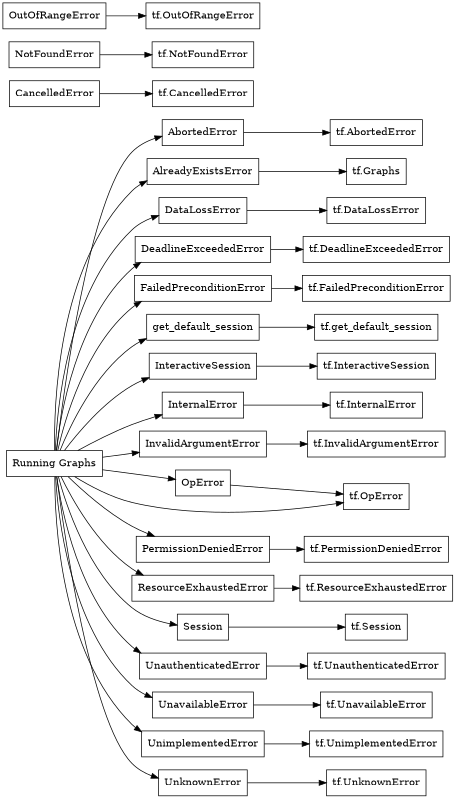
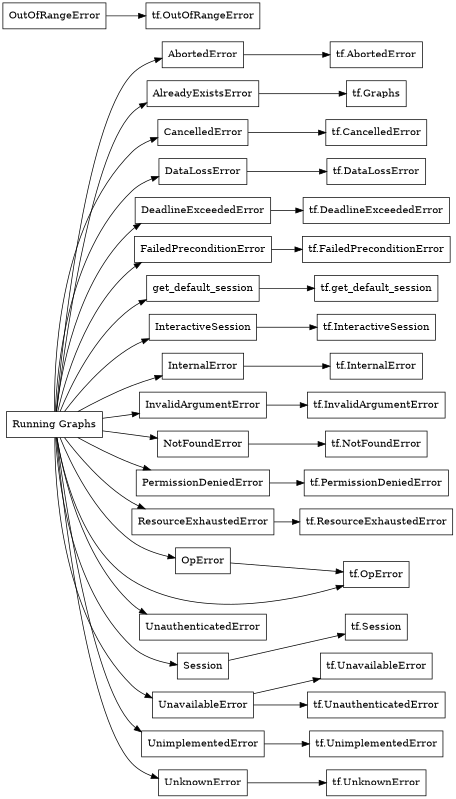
edge "Running Graphs" -> "CancelledError": added
edge "Running Graphs" -> "NotFoundError": added
edge "UnauthenticatedError" -> "tf.UnauthenticatedError": now "UnavailableError" -> "tf.UnauthenticatedError"
